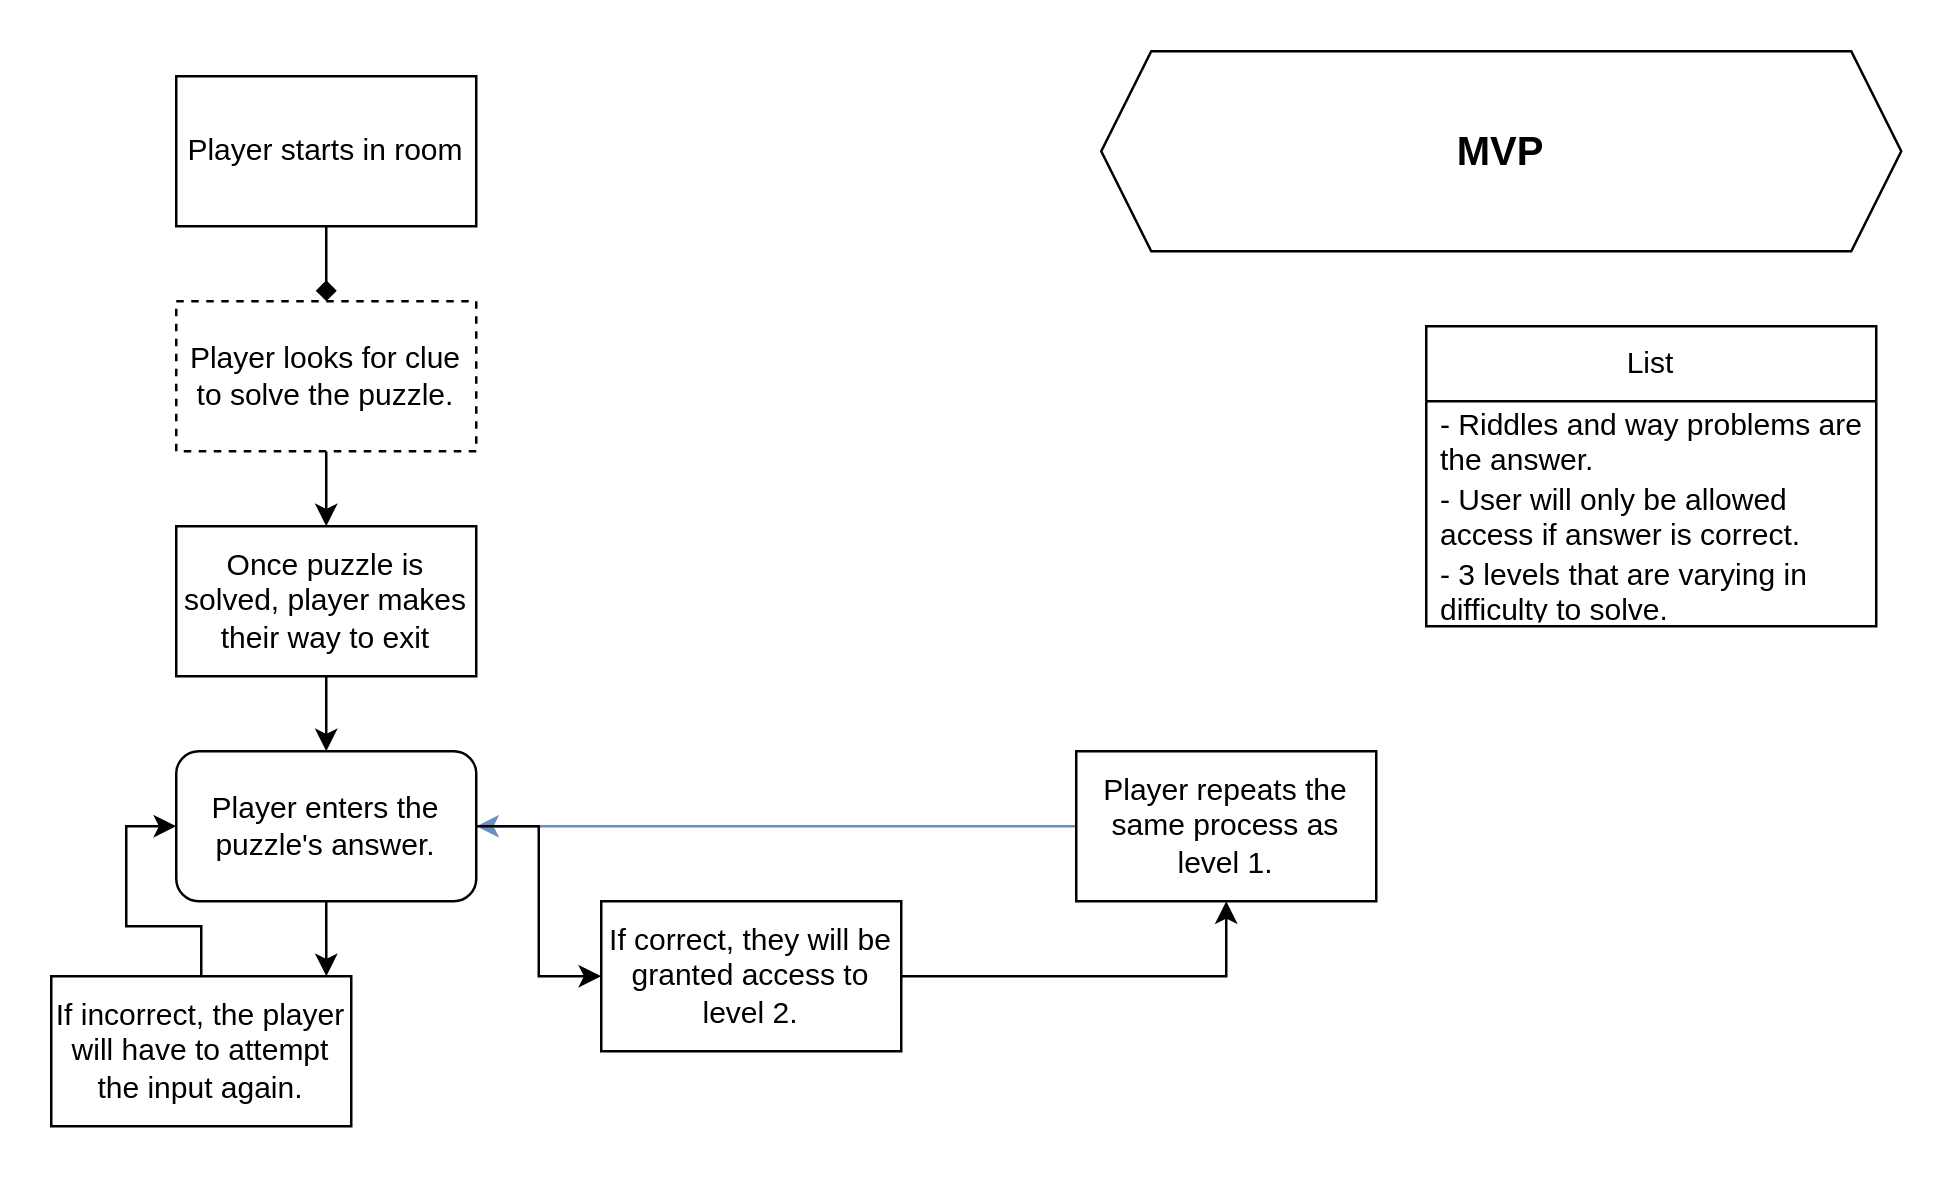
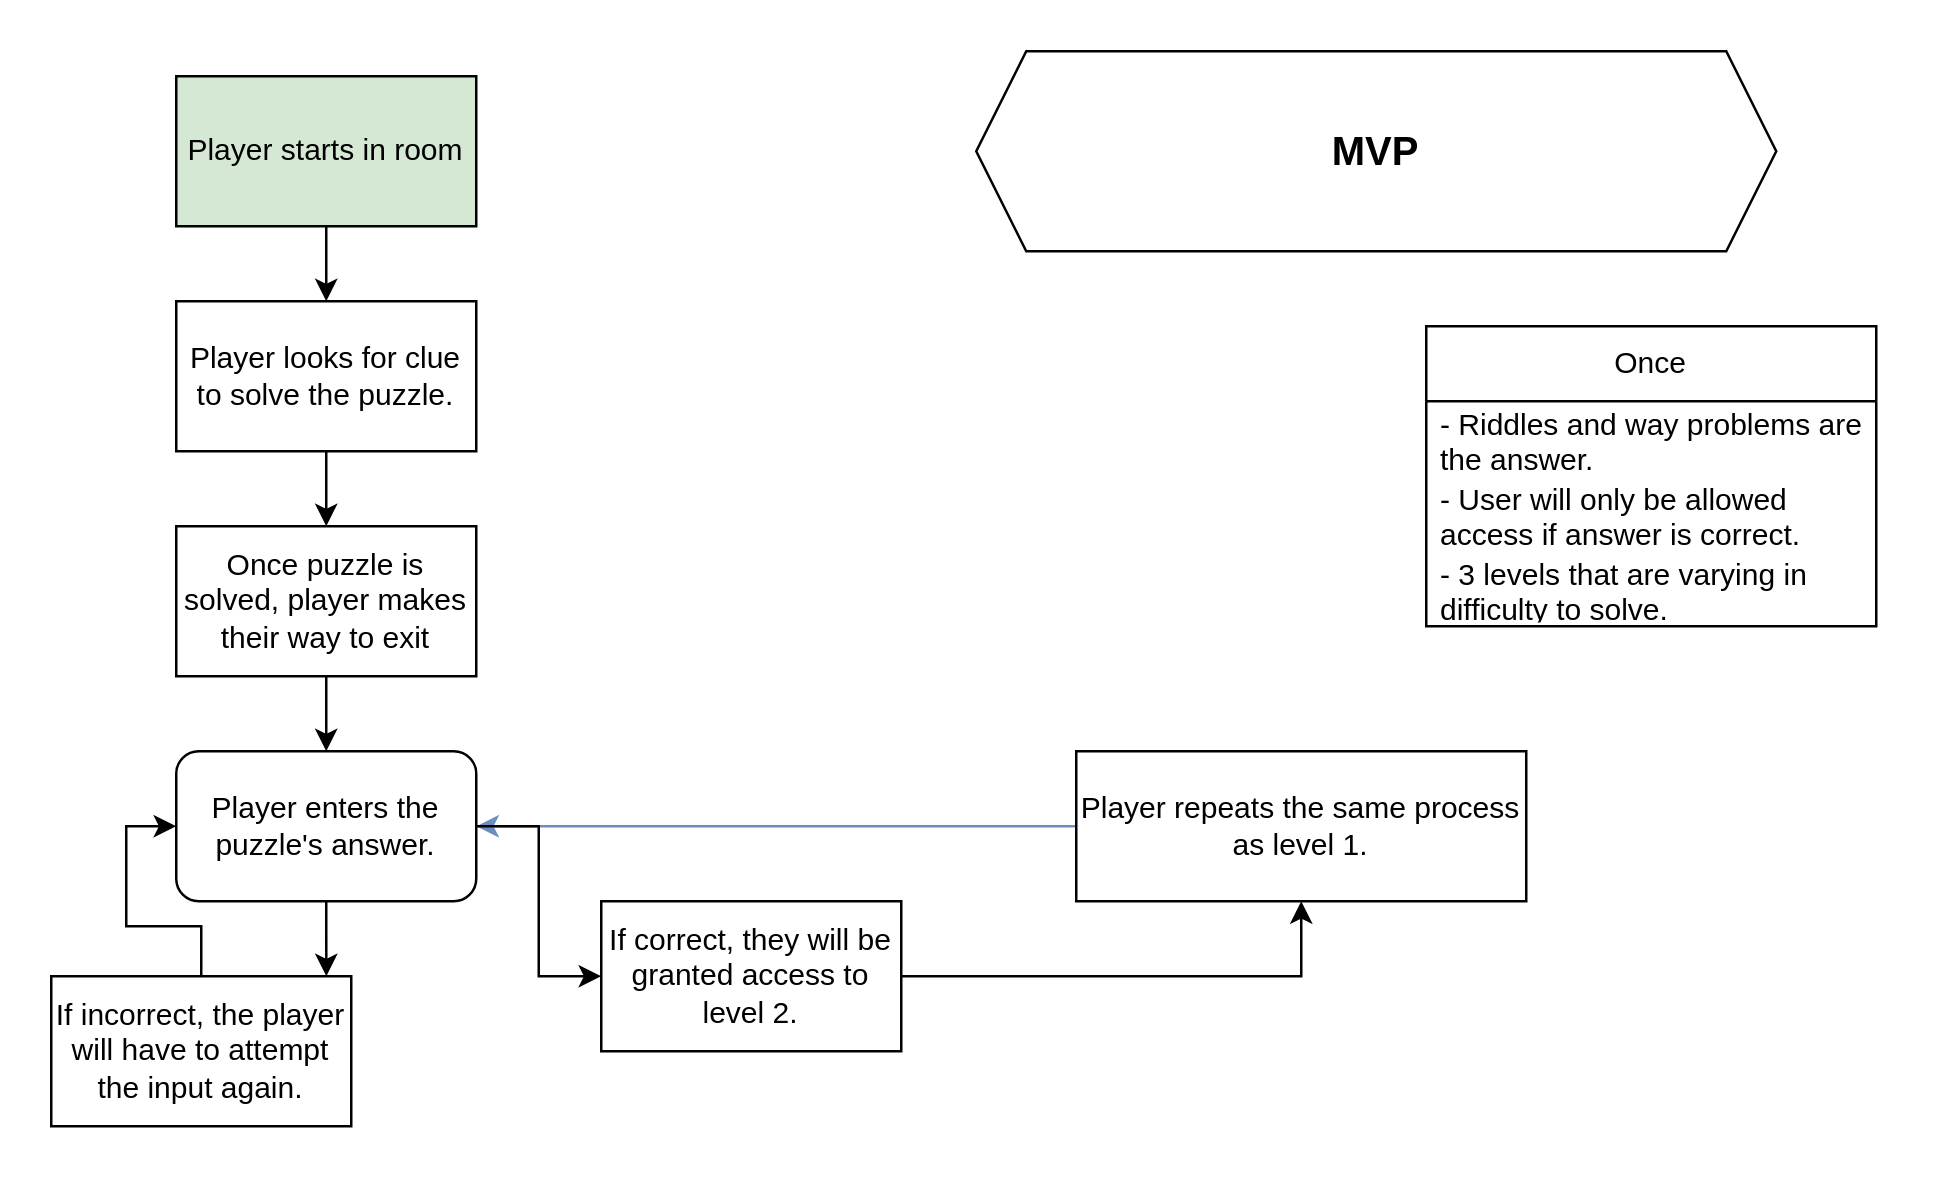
node "Player starts in room": fillcolor #ffffff -> #d5e8d4
node "MVP": moved (1501, 151) -> (1376, 151)
edge "Player starts in room" -> "Player looks for clue to solve the puzzle.": arrowhead diamond -> classic
node "List": label "List" -> "Once"
node "Player looks for clue to solve the puzzle.": style dashed -> solid
node "Player repeats the same process as level 1.": size 300x150 -> 450x150
